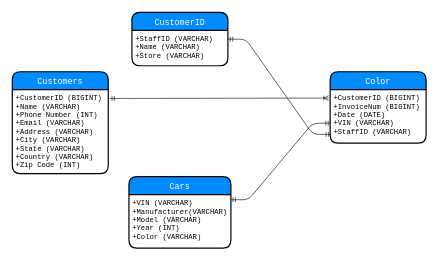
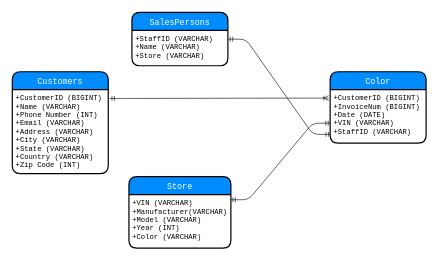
node "CustomerID": label "CustomerID" -> "SalesPersons"
node "Cars": label "Cars" -> "Store"
